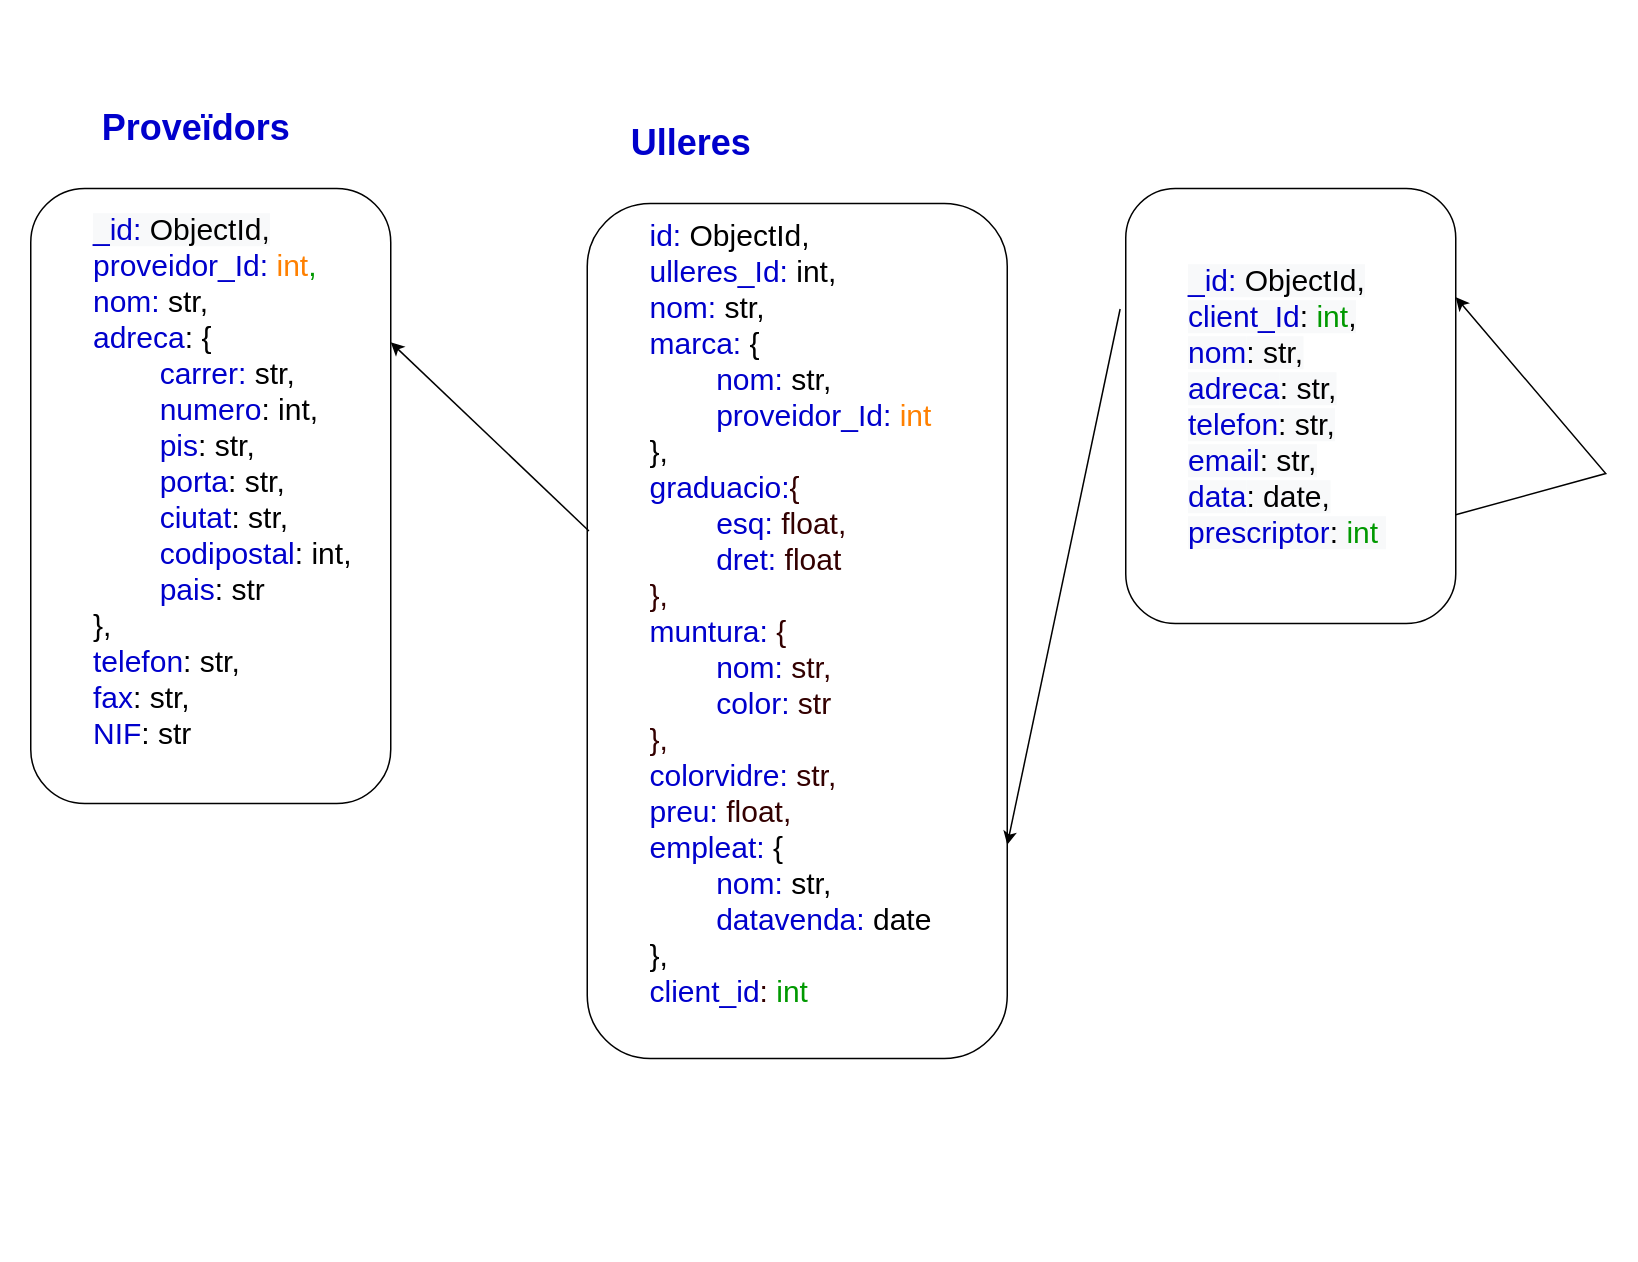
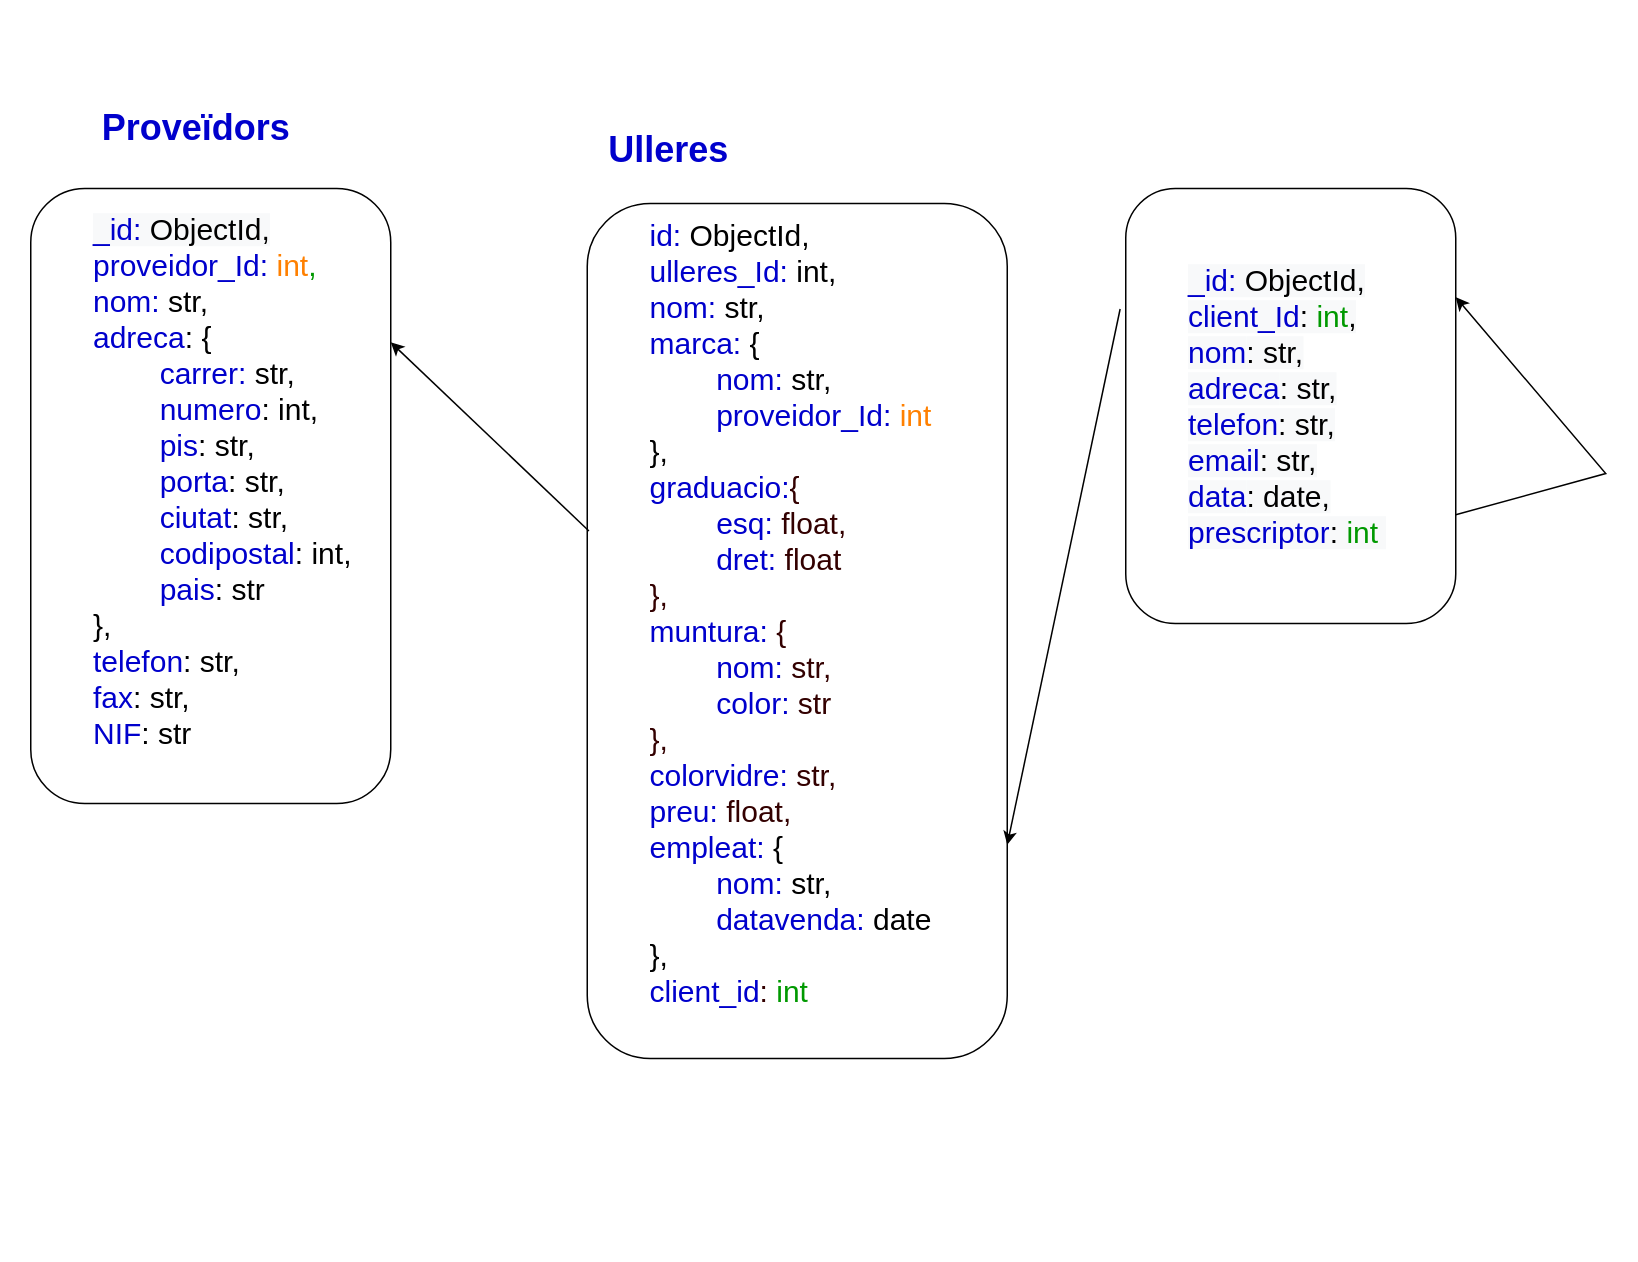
node "Ulleres": moved (691, 143) -> (668, 151)
